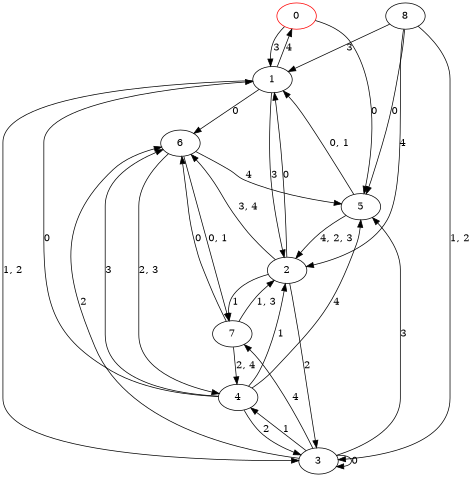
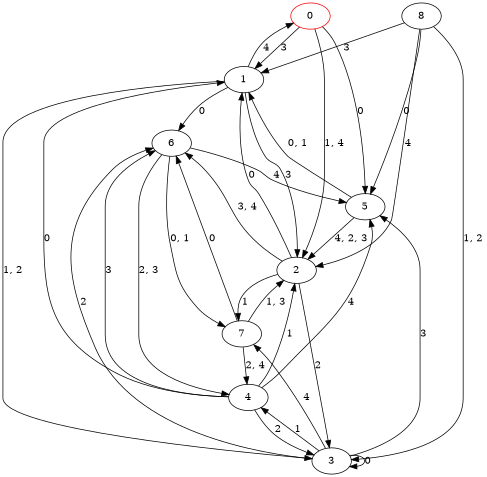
edge "0" -> "2": added, label "1, 4"
